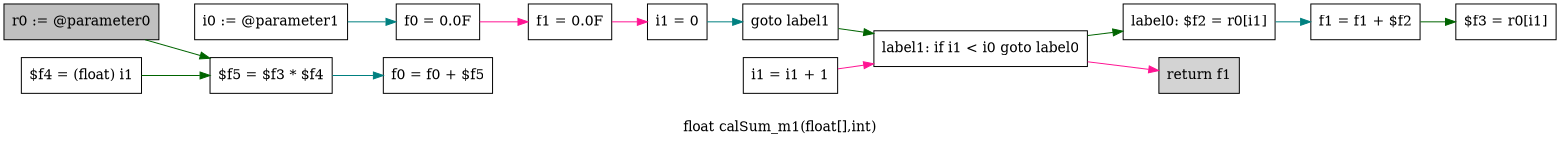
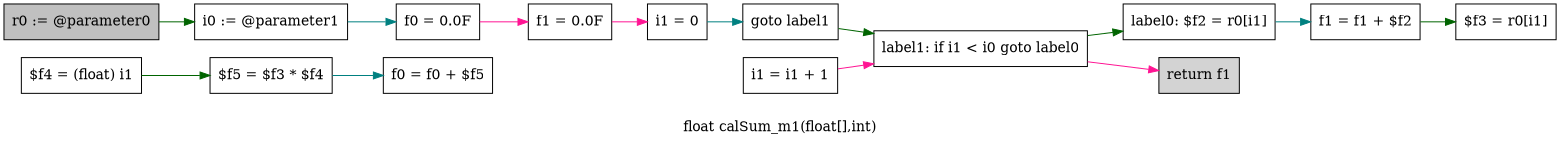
edge "r0 := @parameter0" -> "$f5 = $f3 * $f4": now "r0 := @parameter0" -> "i0 := @parameter1"
